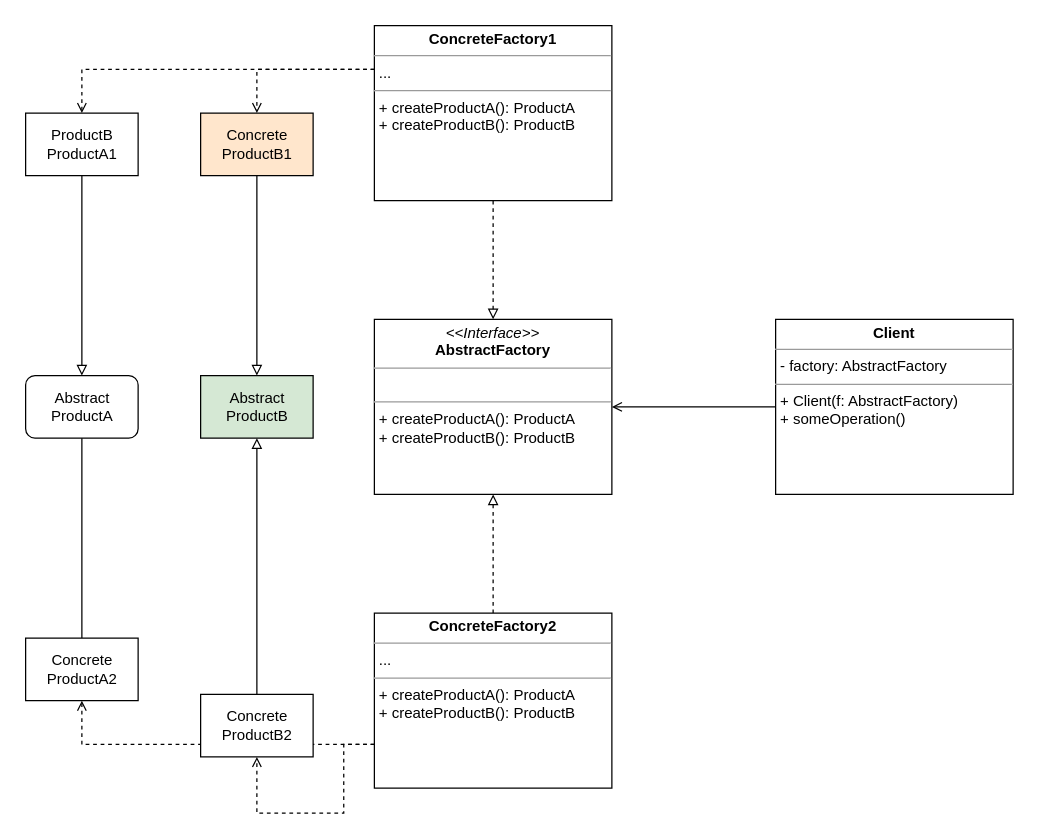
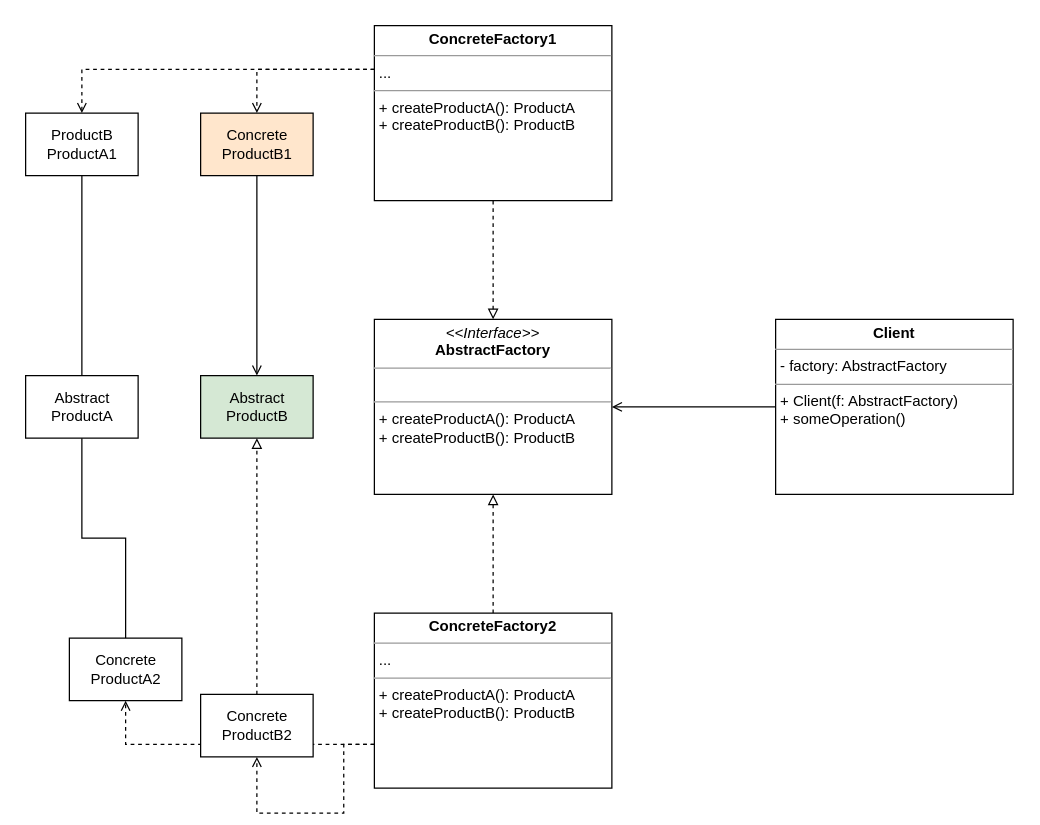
edge "ProductB ProductA1" -> "Abstract ProductA": arrowhead block -> none
edge "Concrete ProductB1" -> "Abstract ProductB": arrowhead block -> open
node "Abstract ProductA": shape rounded rectangle -> rectangle
edge "Concrete ProductB2" -> "Abstract ProductB": style solid -> dashed
node "Concrete ProductA2": moved (82, 669) -> (126, 669)
